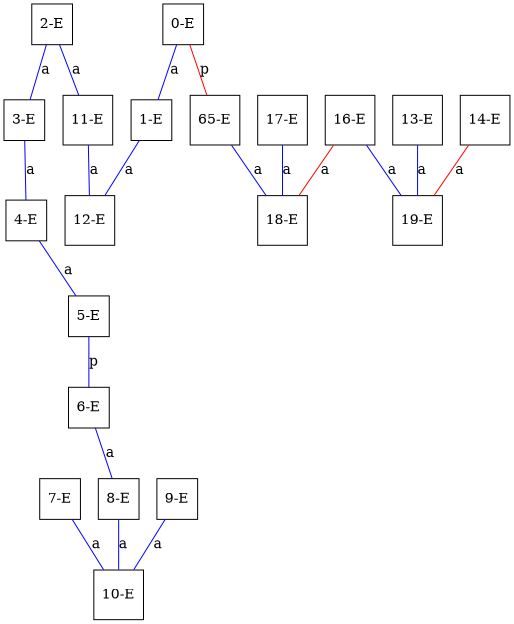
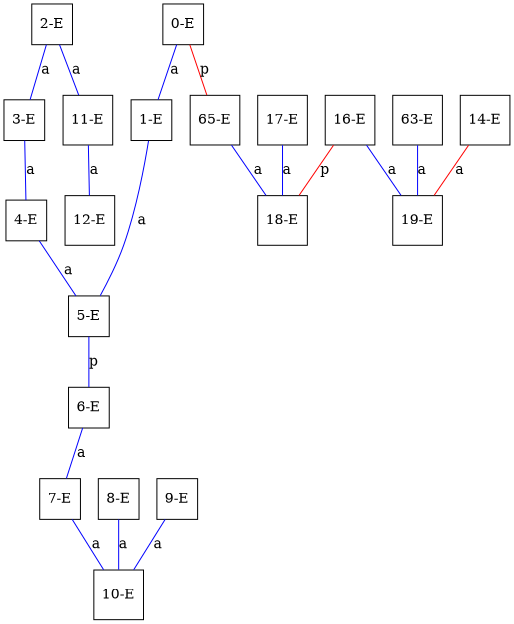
node "13-E": label "13-E" -> "63-E"
edge "1-E" -- "12-E": now "1-E" -- "5-E"
edge "16-E" -- "18-E": label "a" -> "p"
edge "6-E" -- "8-E": now "6-E" -- "7-E"
